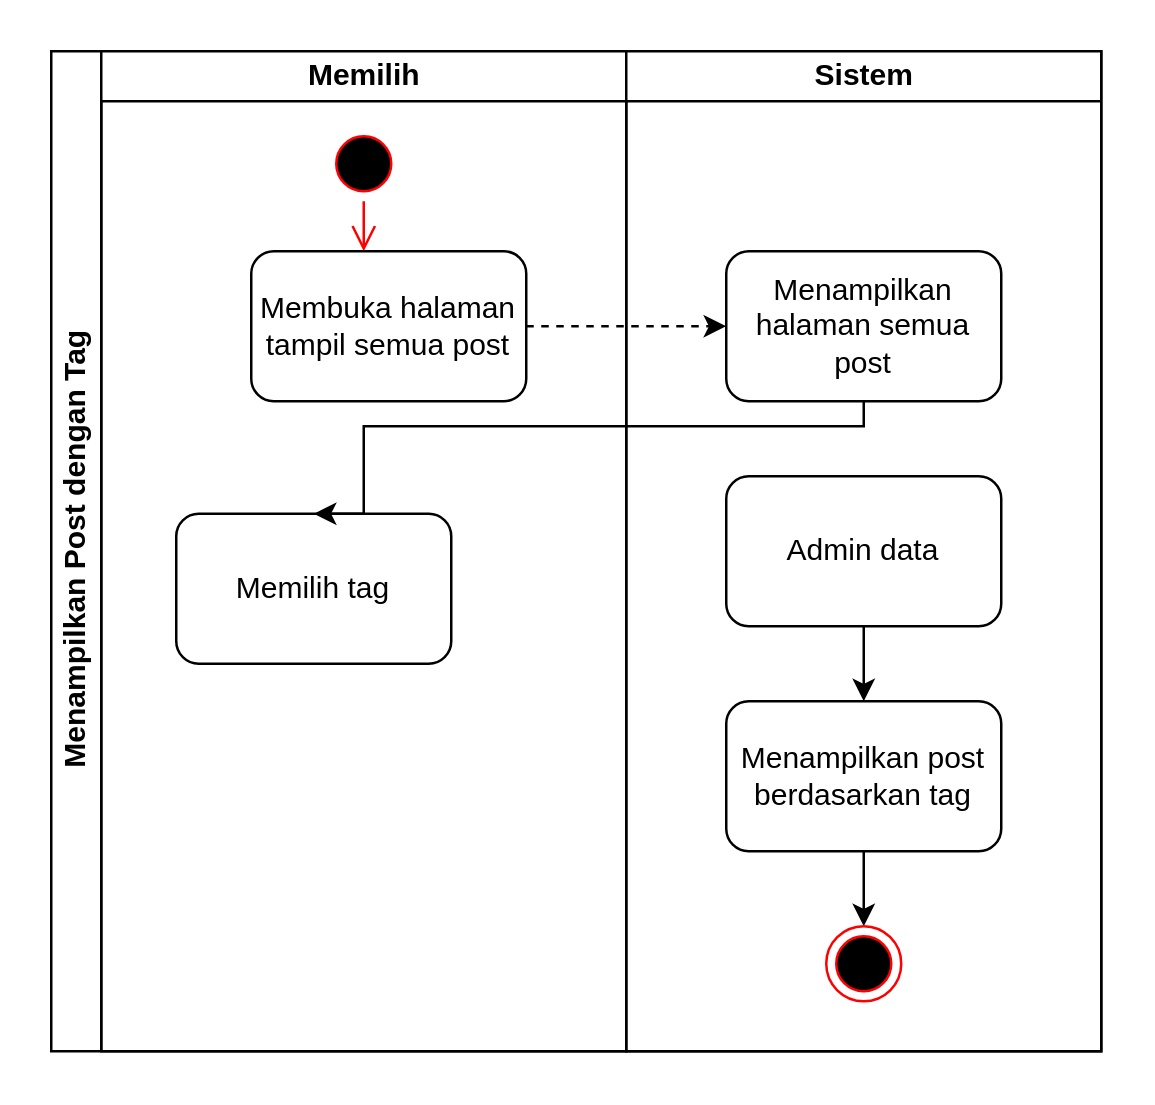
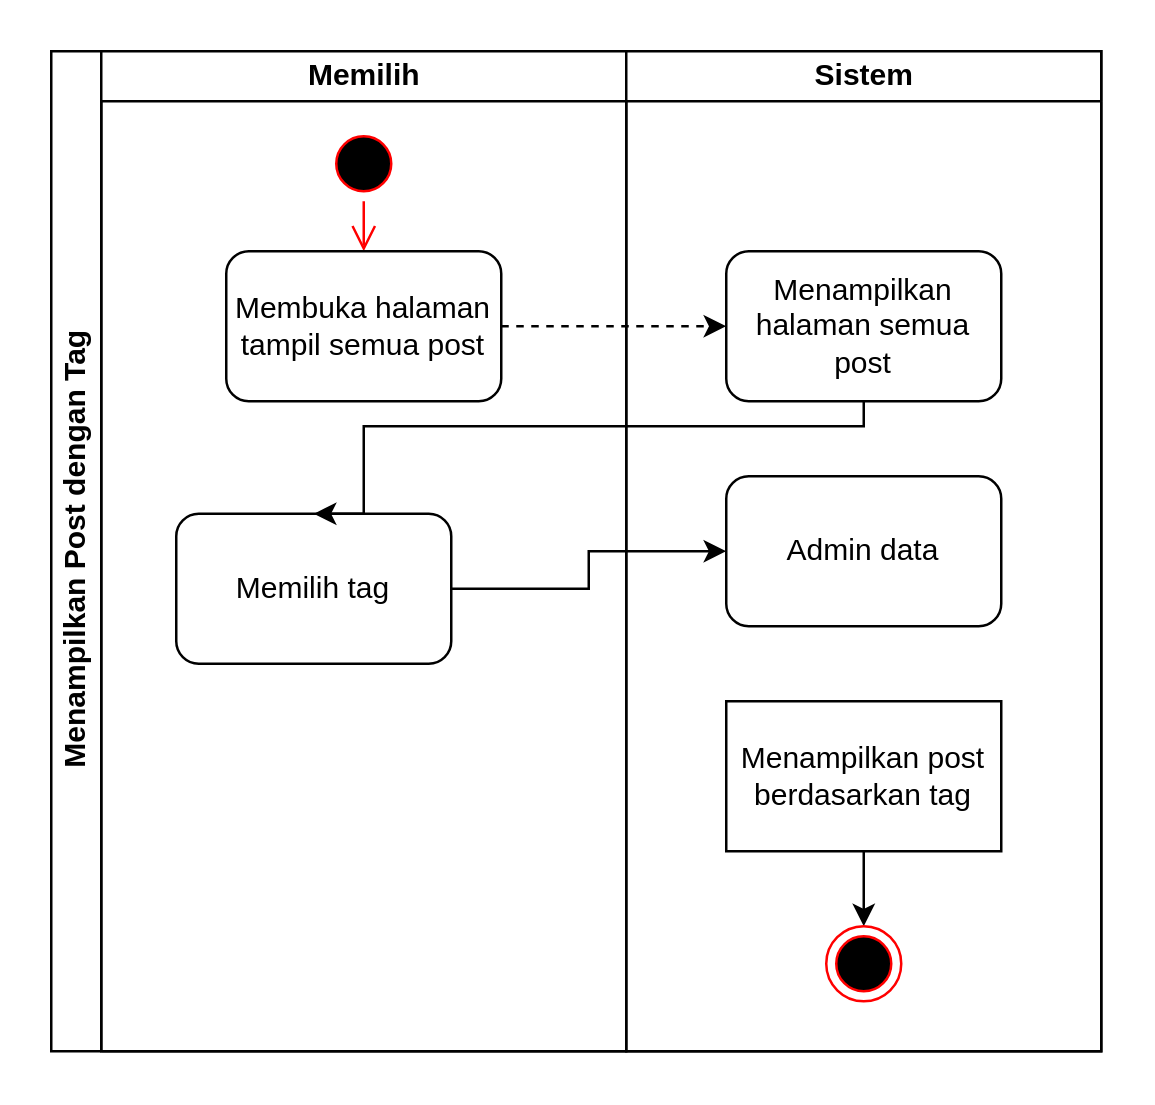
node "Membuka halaman tampil semua post": moved (389, 326) -> (364, 326)
edge "Memilih tag" -> "Admin data": added
edge "Admin data" -> "Menampilkan post berdasarkan tag": removed
node "Menampilkan post berdasarkan tag": shape rounded rectangle -> rectangle
